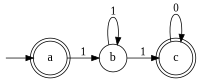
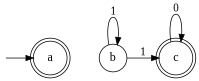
edge "a" -> "b": removed, label "1"
